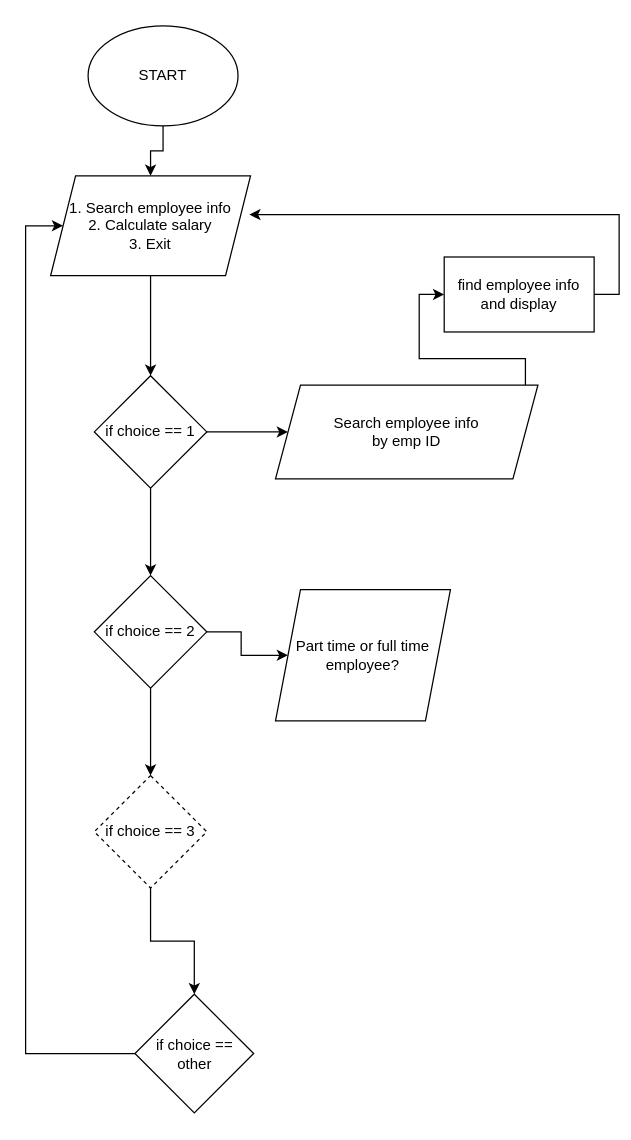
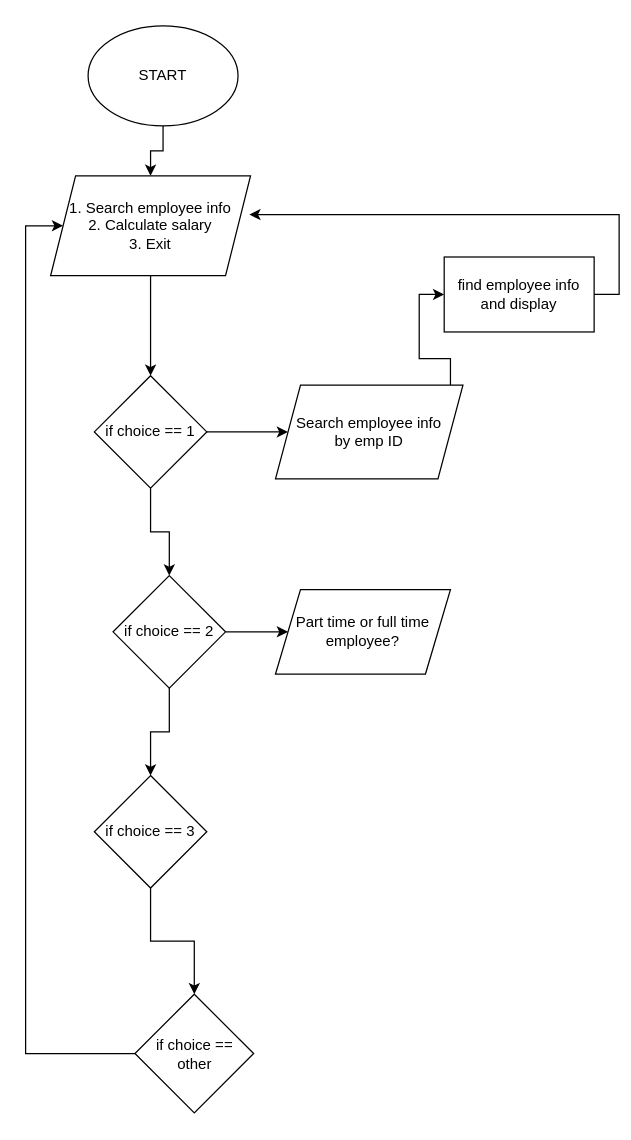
node "Search employee info by emp ID": size 263x94 -> 188x94
node "if choice == 2": moved (151, 632) -> (169, 632)
node "Part time or full time employee?": size 175x131 -> 175x84
node "if choice == 3": style dashed -> solid
